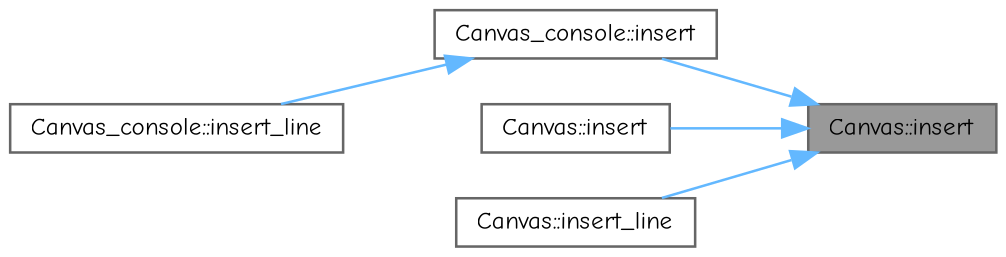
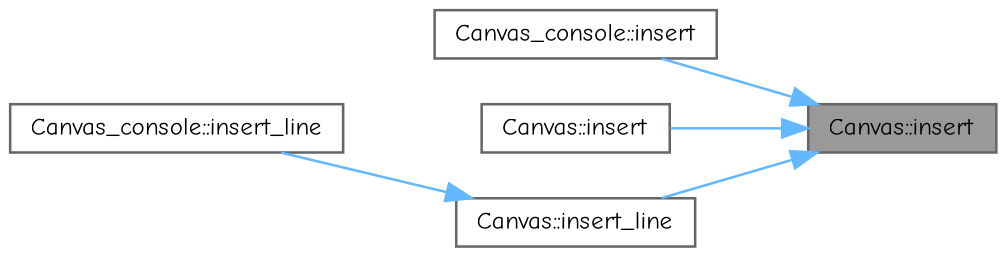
edge "Canvas_console::insert_line" -> "Canvas_console::insert": now "Canvas_console::insert_line" -> "Canvas::insert_line"
